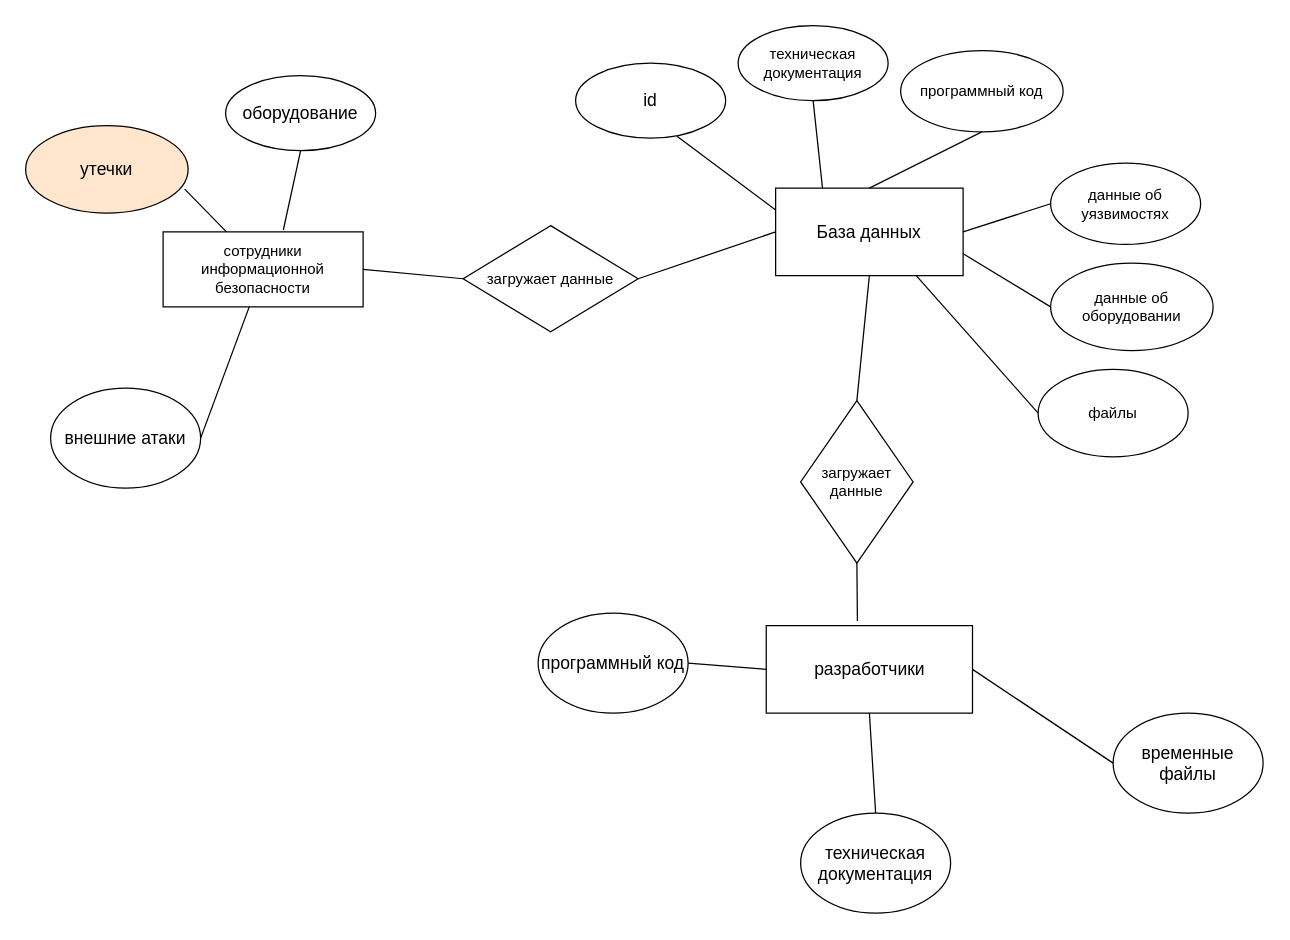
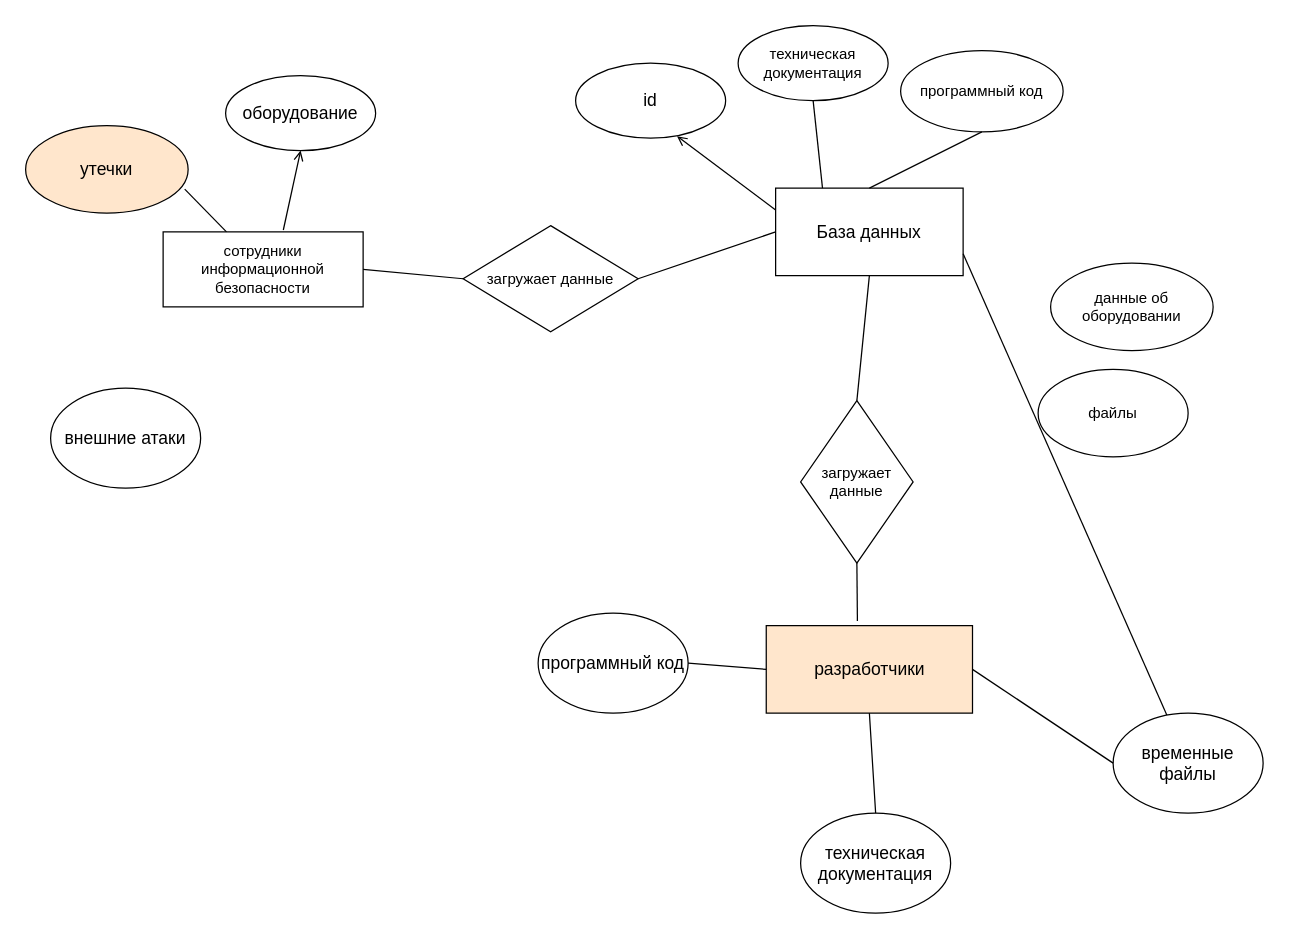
edge "id" -- "База данных": arrowhead none -> open
edge "оборудование" -- "сотрудники информационной безопасности": arrowhead none -> open
node "данные об уязвимостях": removed
edge "данные об уязвимостях" -- "База данных": removed
edge "База данных" -- "данные об оборудовании": now "База данных" -- "временные файлы"
edge "База данных" -- "файлы": removed
edge "сотрудники информационной безопасности" -- "внешние атаки": removed
node "разработчики": fillcolor #ffffff -> #ffe6cc
